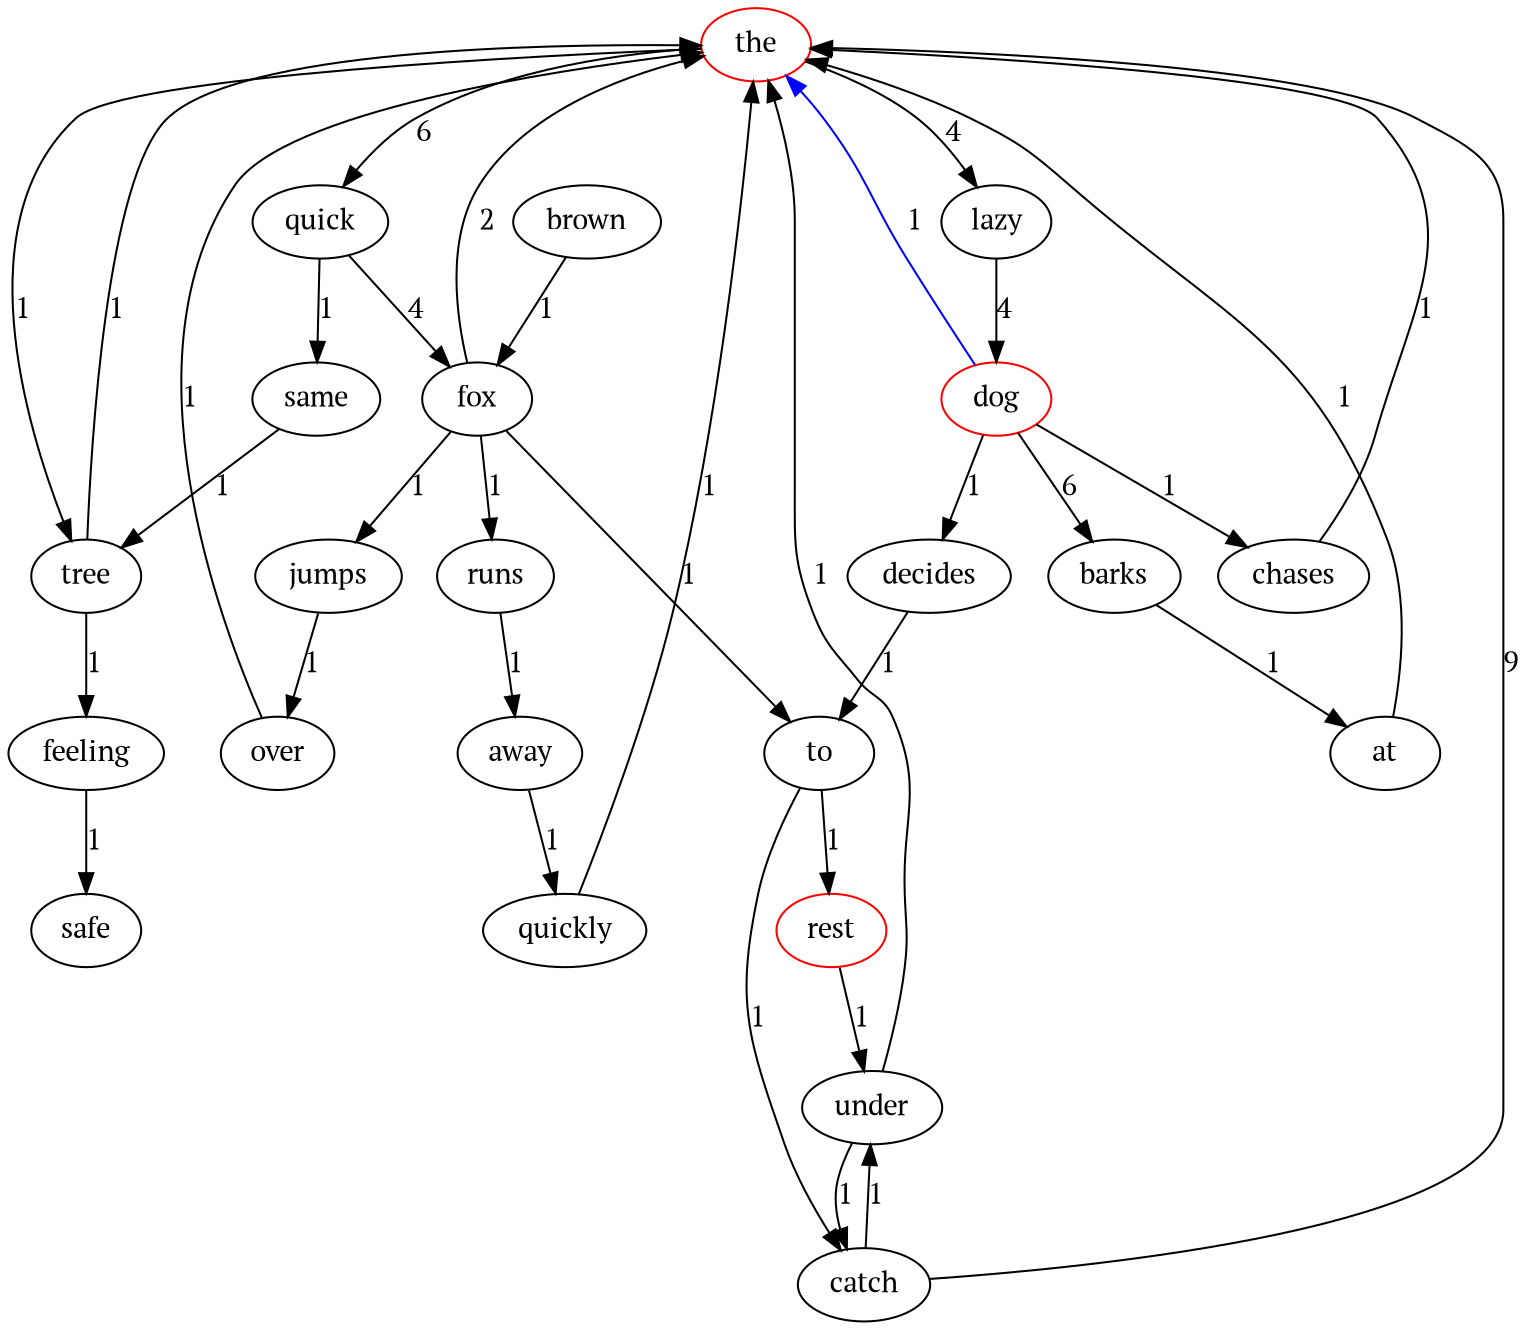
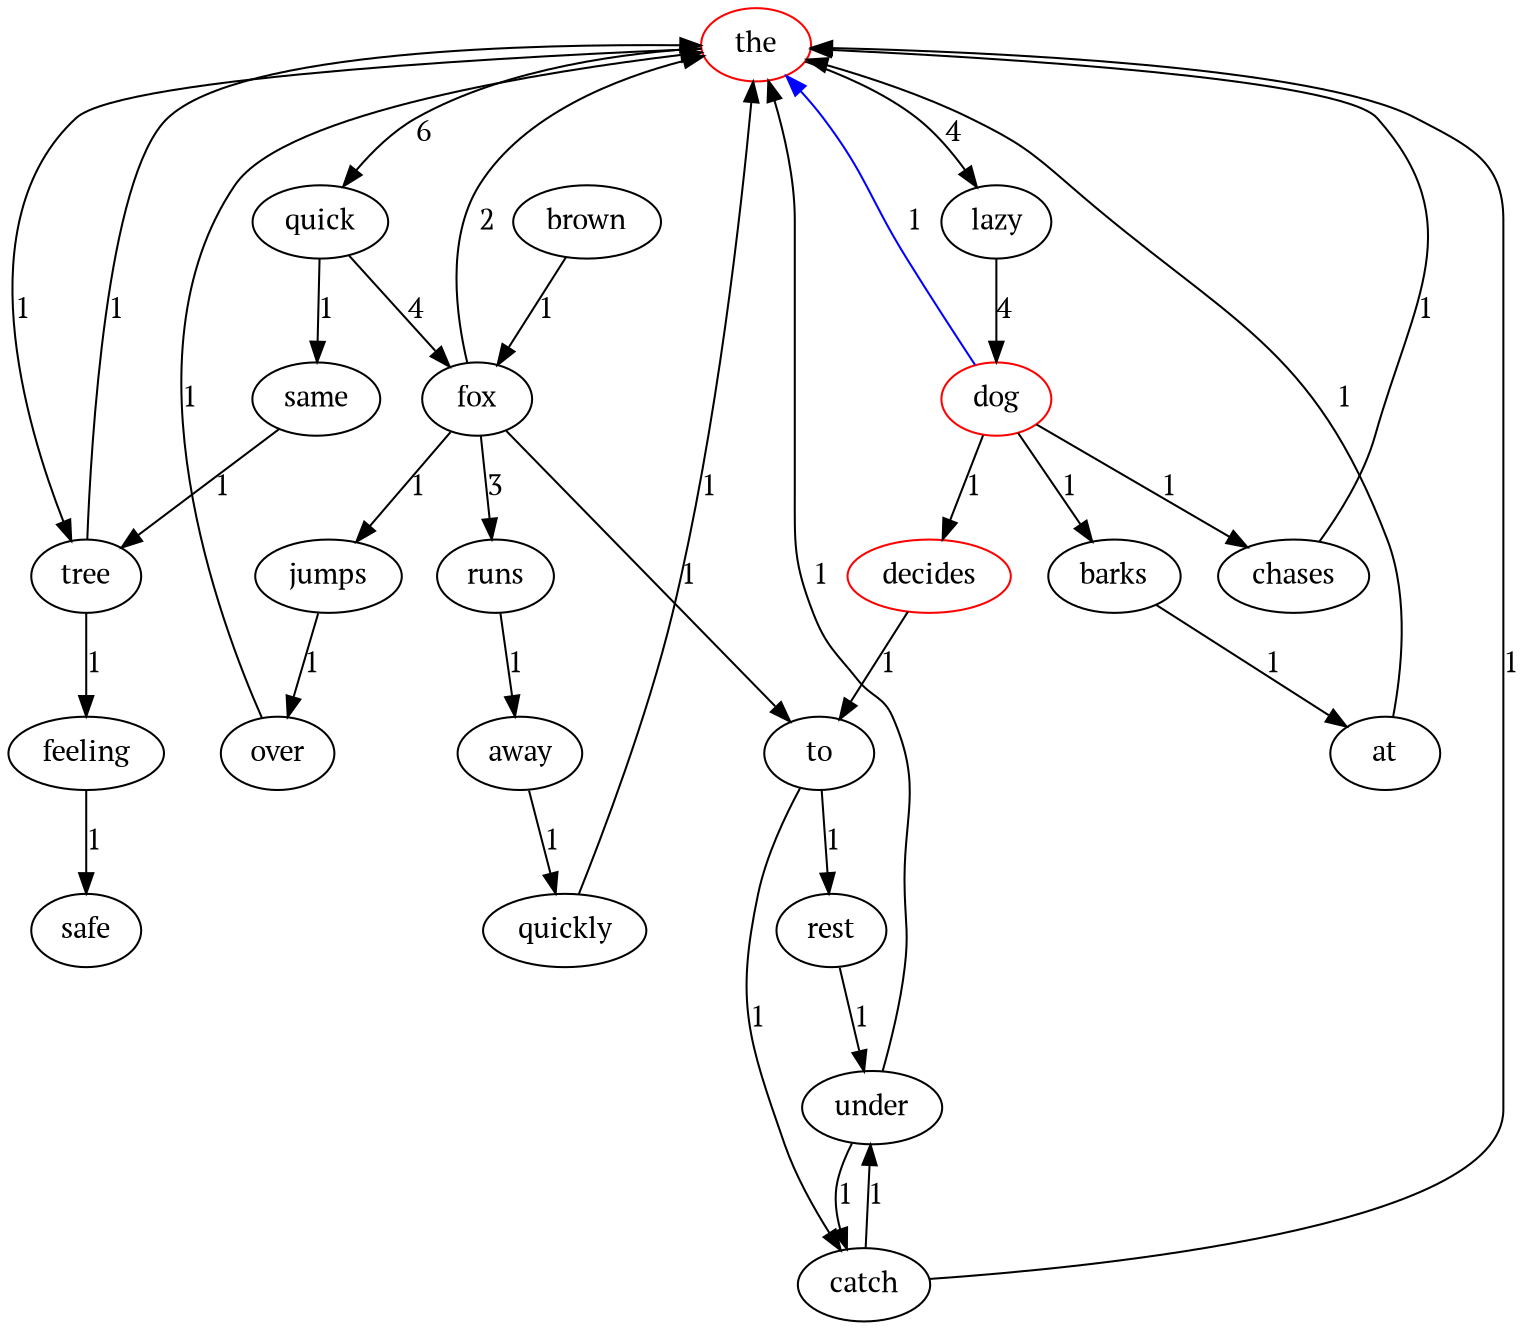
edge "fox" -> "runs": label "1" -> "3"
edge "dog" -> "barks": label "6" -> "1"
node "decides": color black -> red
edge "catch" -> "the": label "9" -> "1"
node "rest": color red -> black
